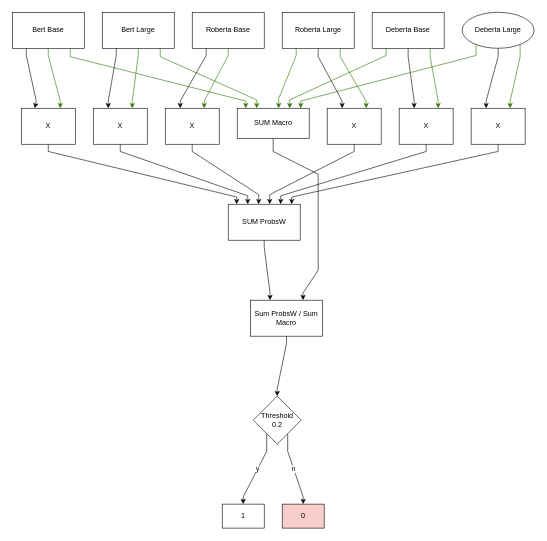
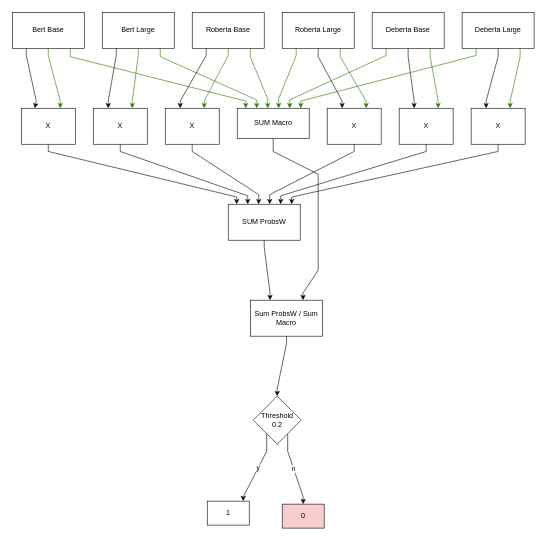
node "Deberta Large": shape ellipse -> rectangle
edge "Roberta Base" -> "SUM Macro": added
node "1": moved (243, 516) -> (228, 513)
